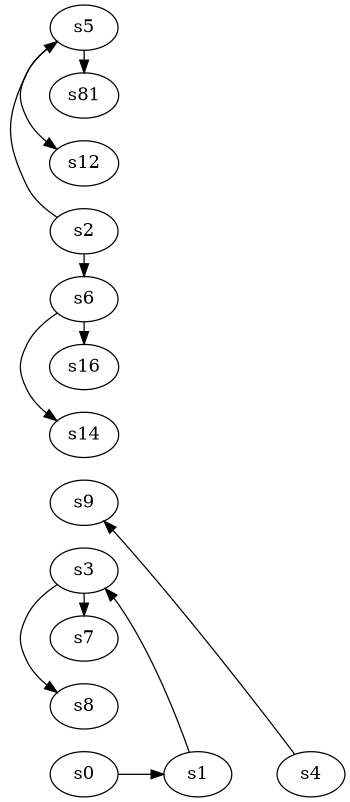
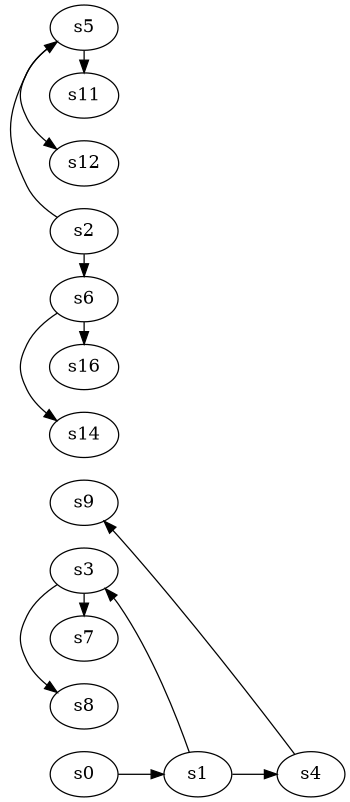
node "s81": label "s81" -> "s11"
edge "s1" -> "s4": added
